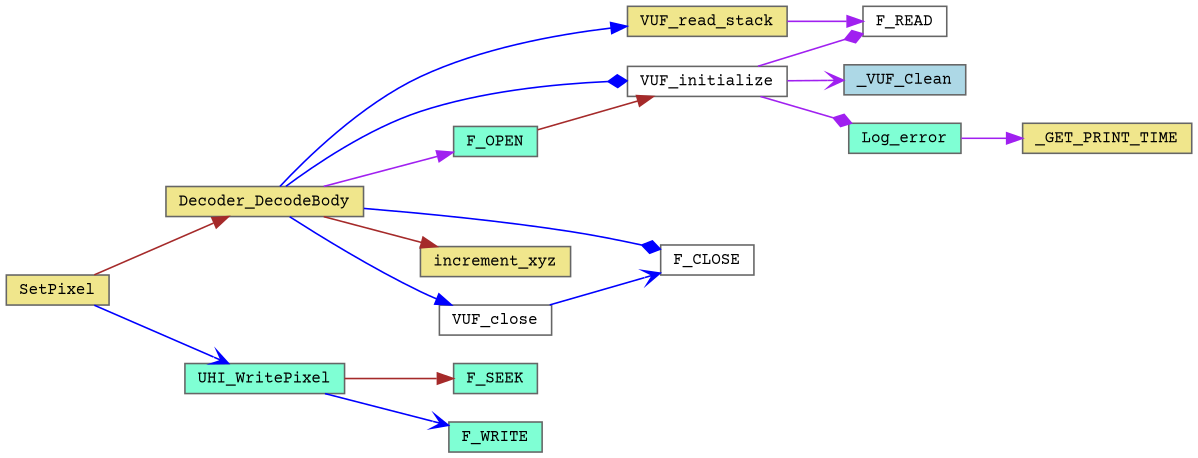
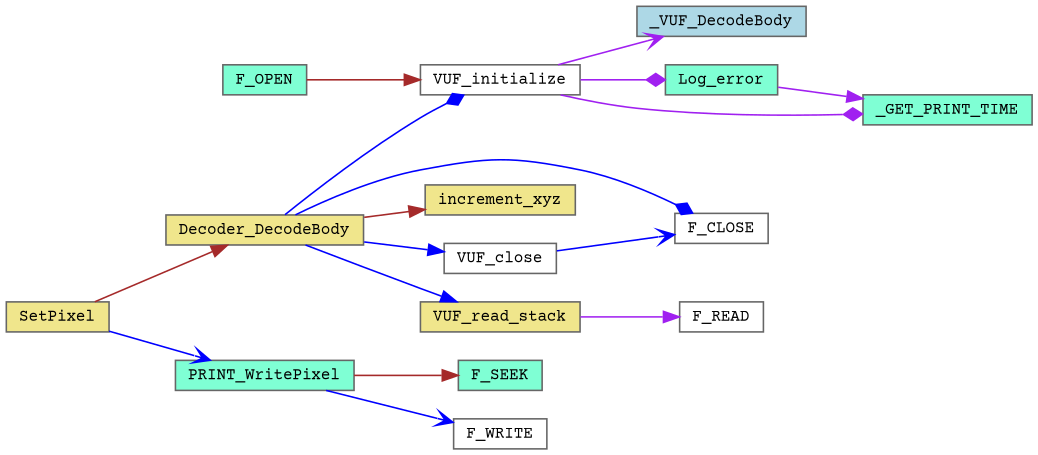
edge "VUF_initialize" -> "F_READ": now "VUF_initialize" -> "_GET_PRINT_TIME"
node "_VUF_Clean": label "_VUF_Clean" -> "_VUF_DecodeBody"
node "_GET_PRINT_TIME": fillcolor khaki -> aquamarine
edge "Decoder_DecodeBody" -> "F_OPEN": removed
node "UHI_WritePixel": label "UHI_WritePixel" -> "PRINT_WritePixel"
node "F_WRITE": fillcolor aquamarine -> white
